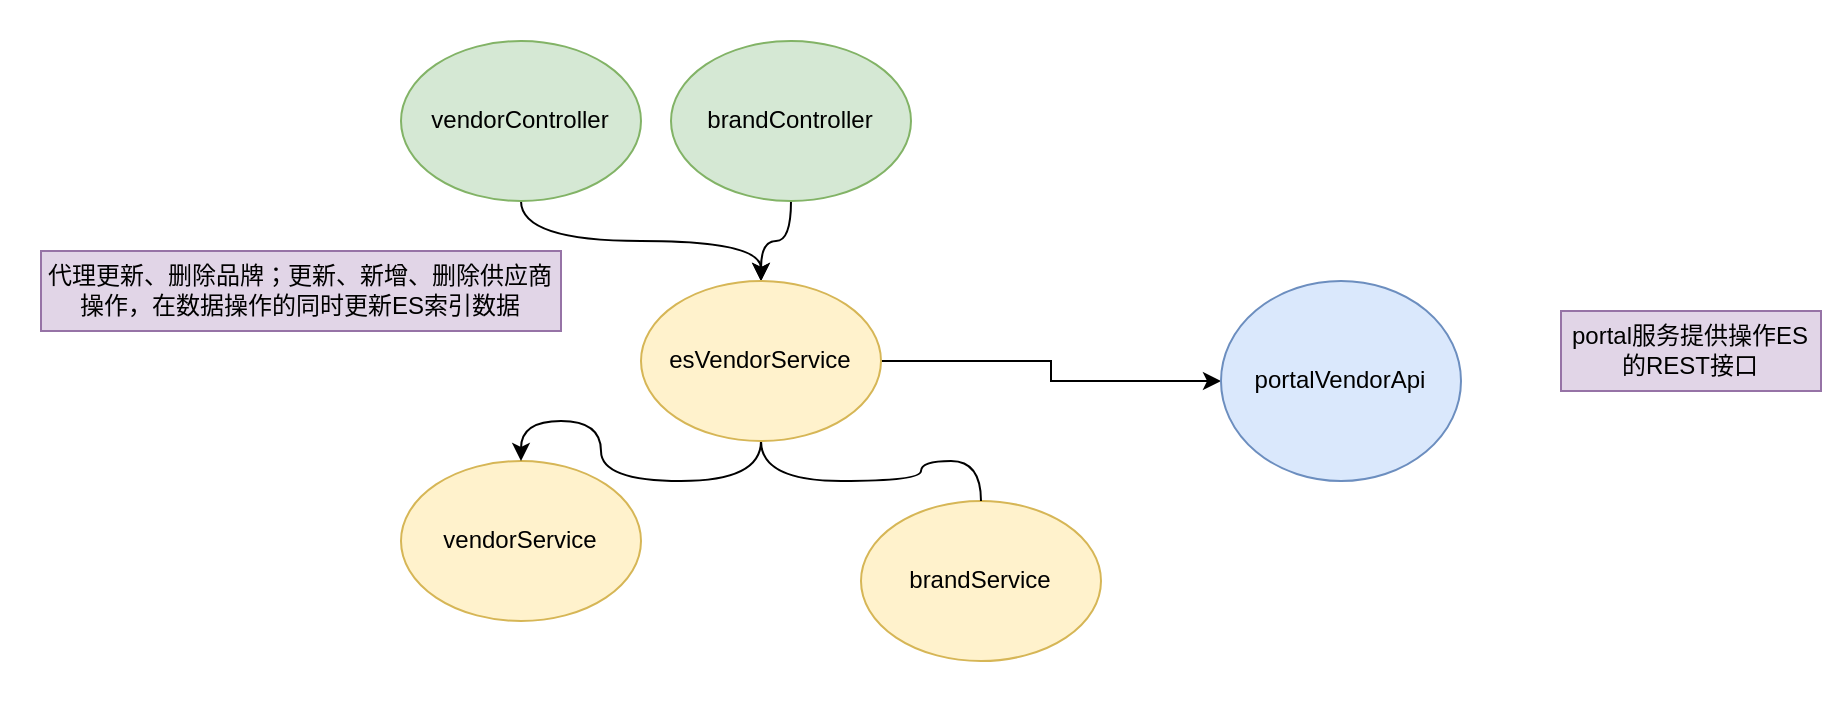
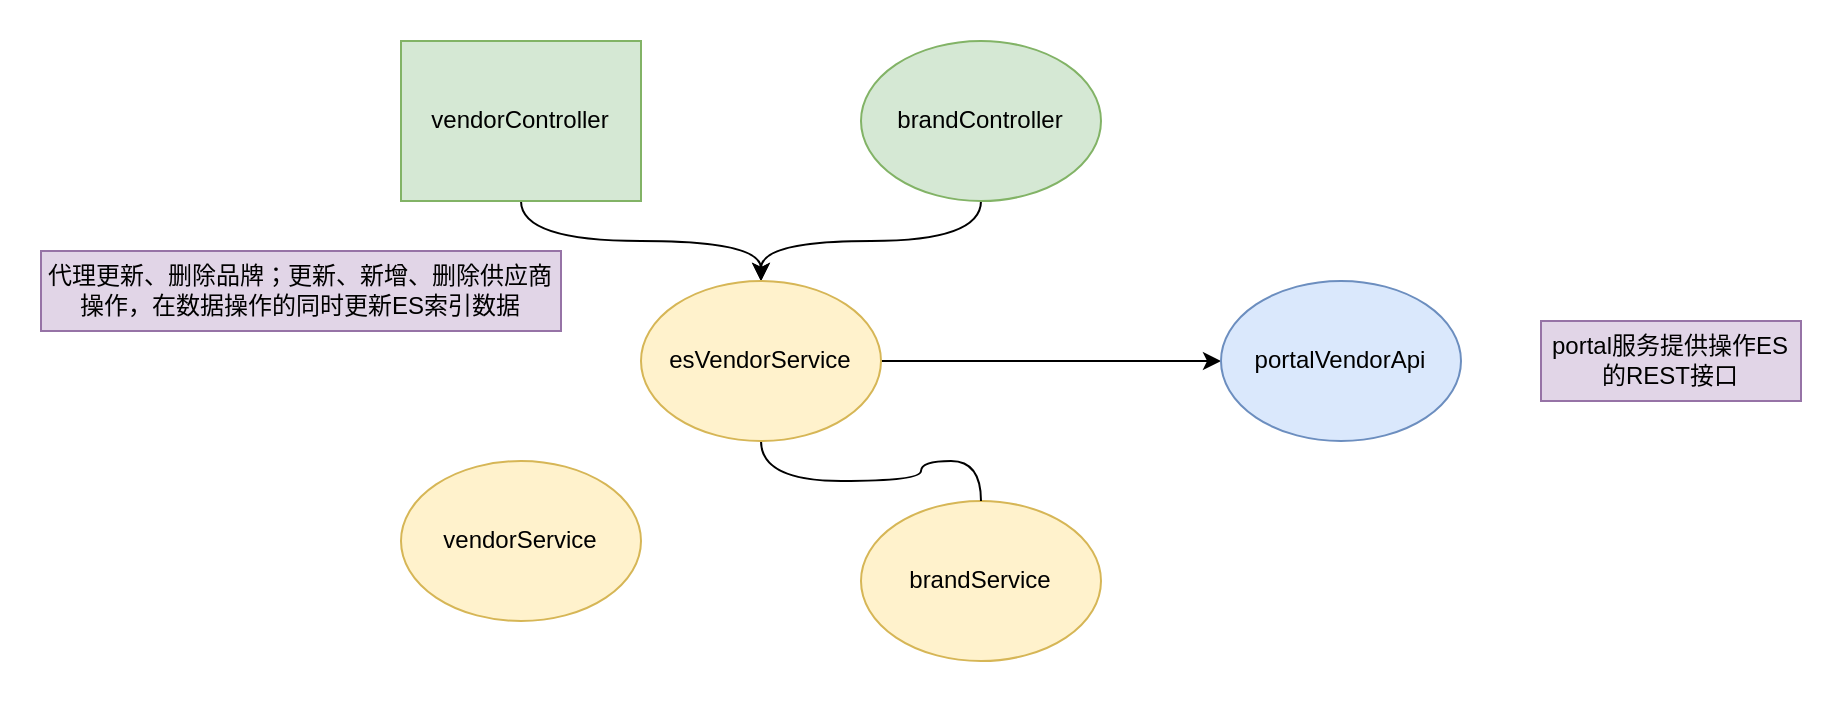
node "vendorController": shape ellipse -> rectangle
node "brandController": moved (791, 121) -> (981, 121)
node "portal服务提供操作ES的REST接口": moved (1691, 351) -> (1671, 361)
node "portalVendorApi": size 240x200 -> 240x160
edge "esVendorService" -> "vendorService": removed
